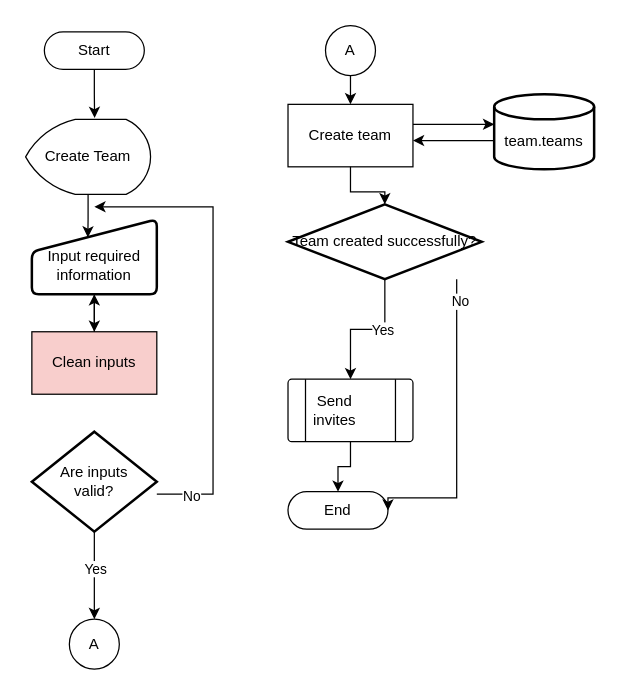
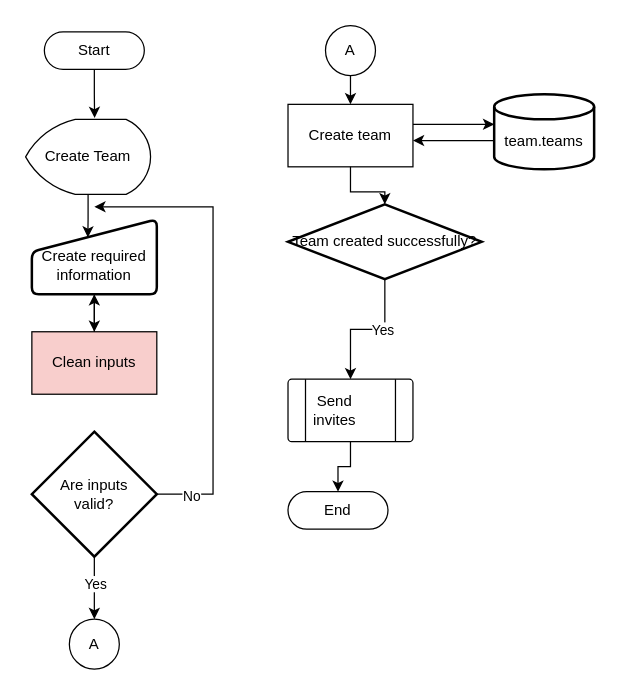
node "Input required information": label "Input required information" -> "Create required information"
edge "Team created successfully?" -> "End": removed, label "No"
node "Are inputs valid?": size 125x100 -> 125x125
